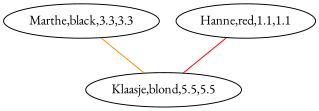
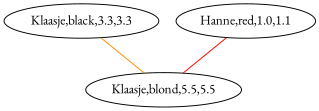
node "Marthe,black,3.3,3.3": label "Marthe,black,3.3,3.3" -> "Klaasje,black,3.3,3.3"
node "Hanne,red,1.1,1.1": label "Hanne,red,1.1,1.1" -> "Hanne,red,1.0,1.1"
